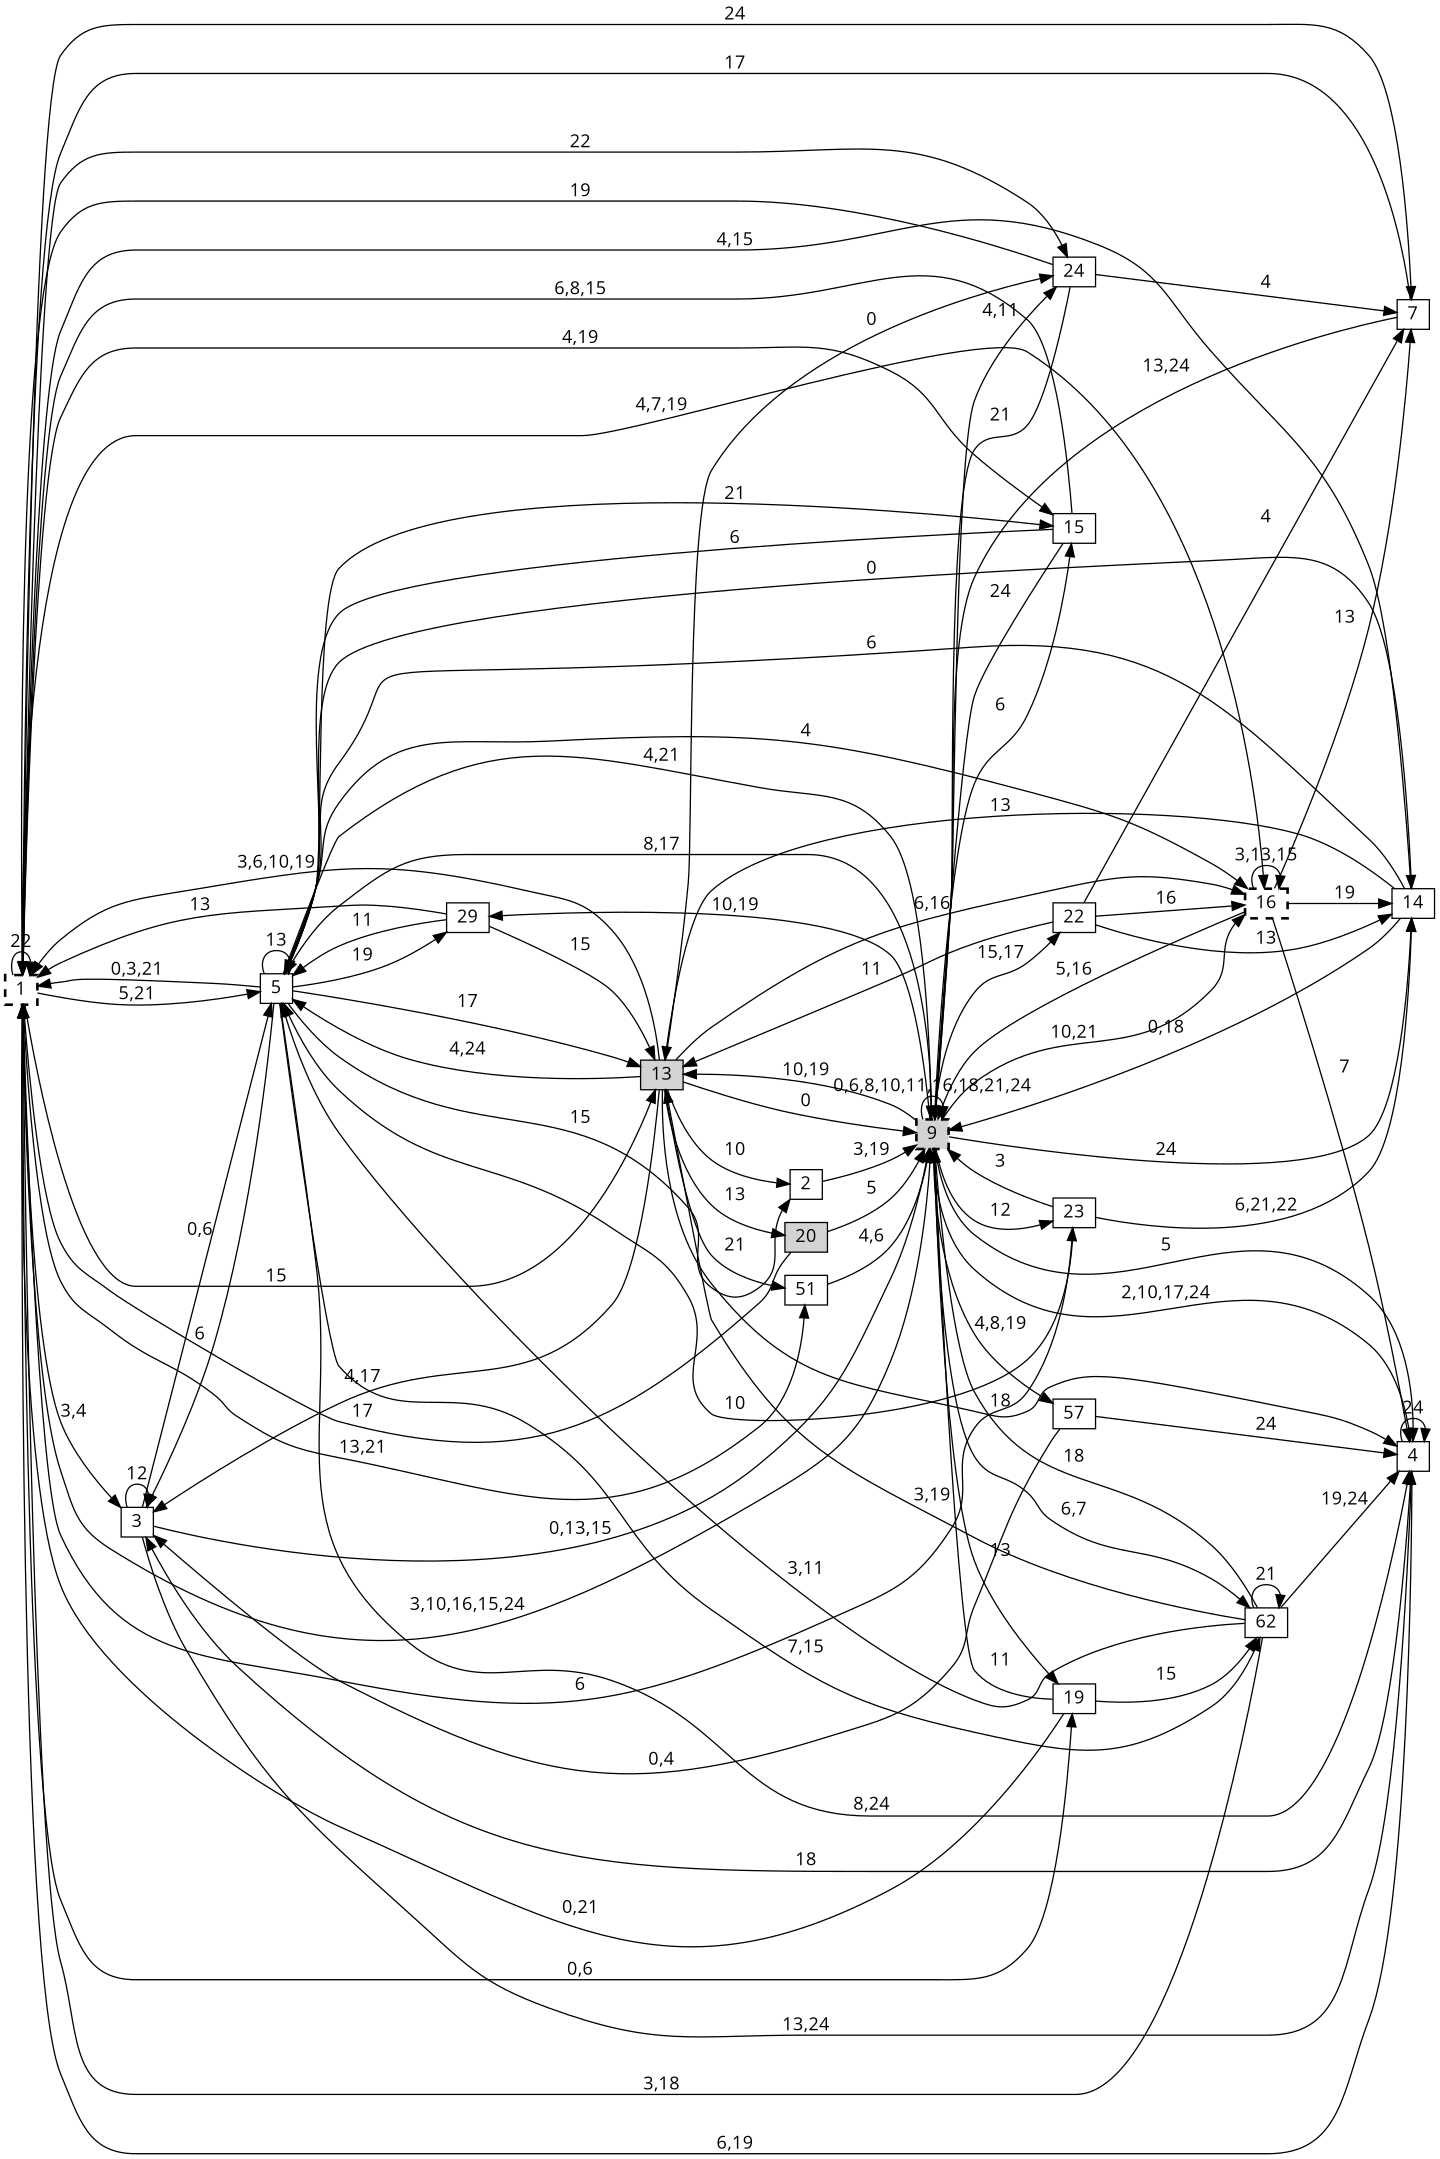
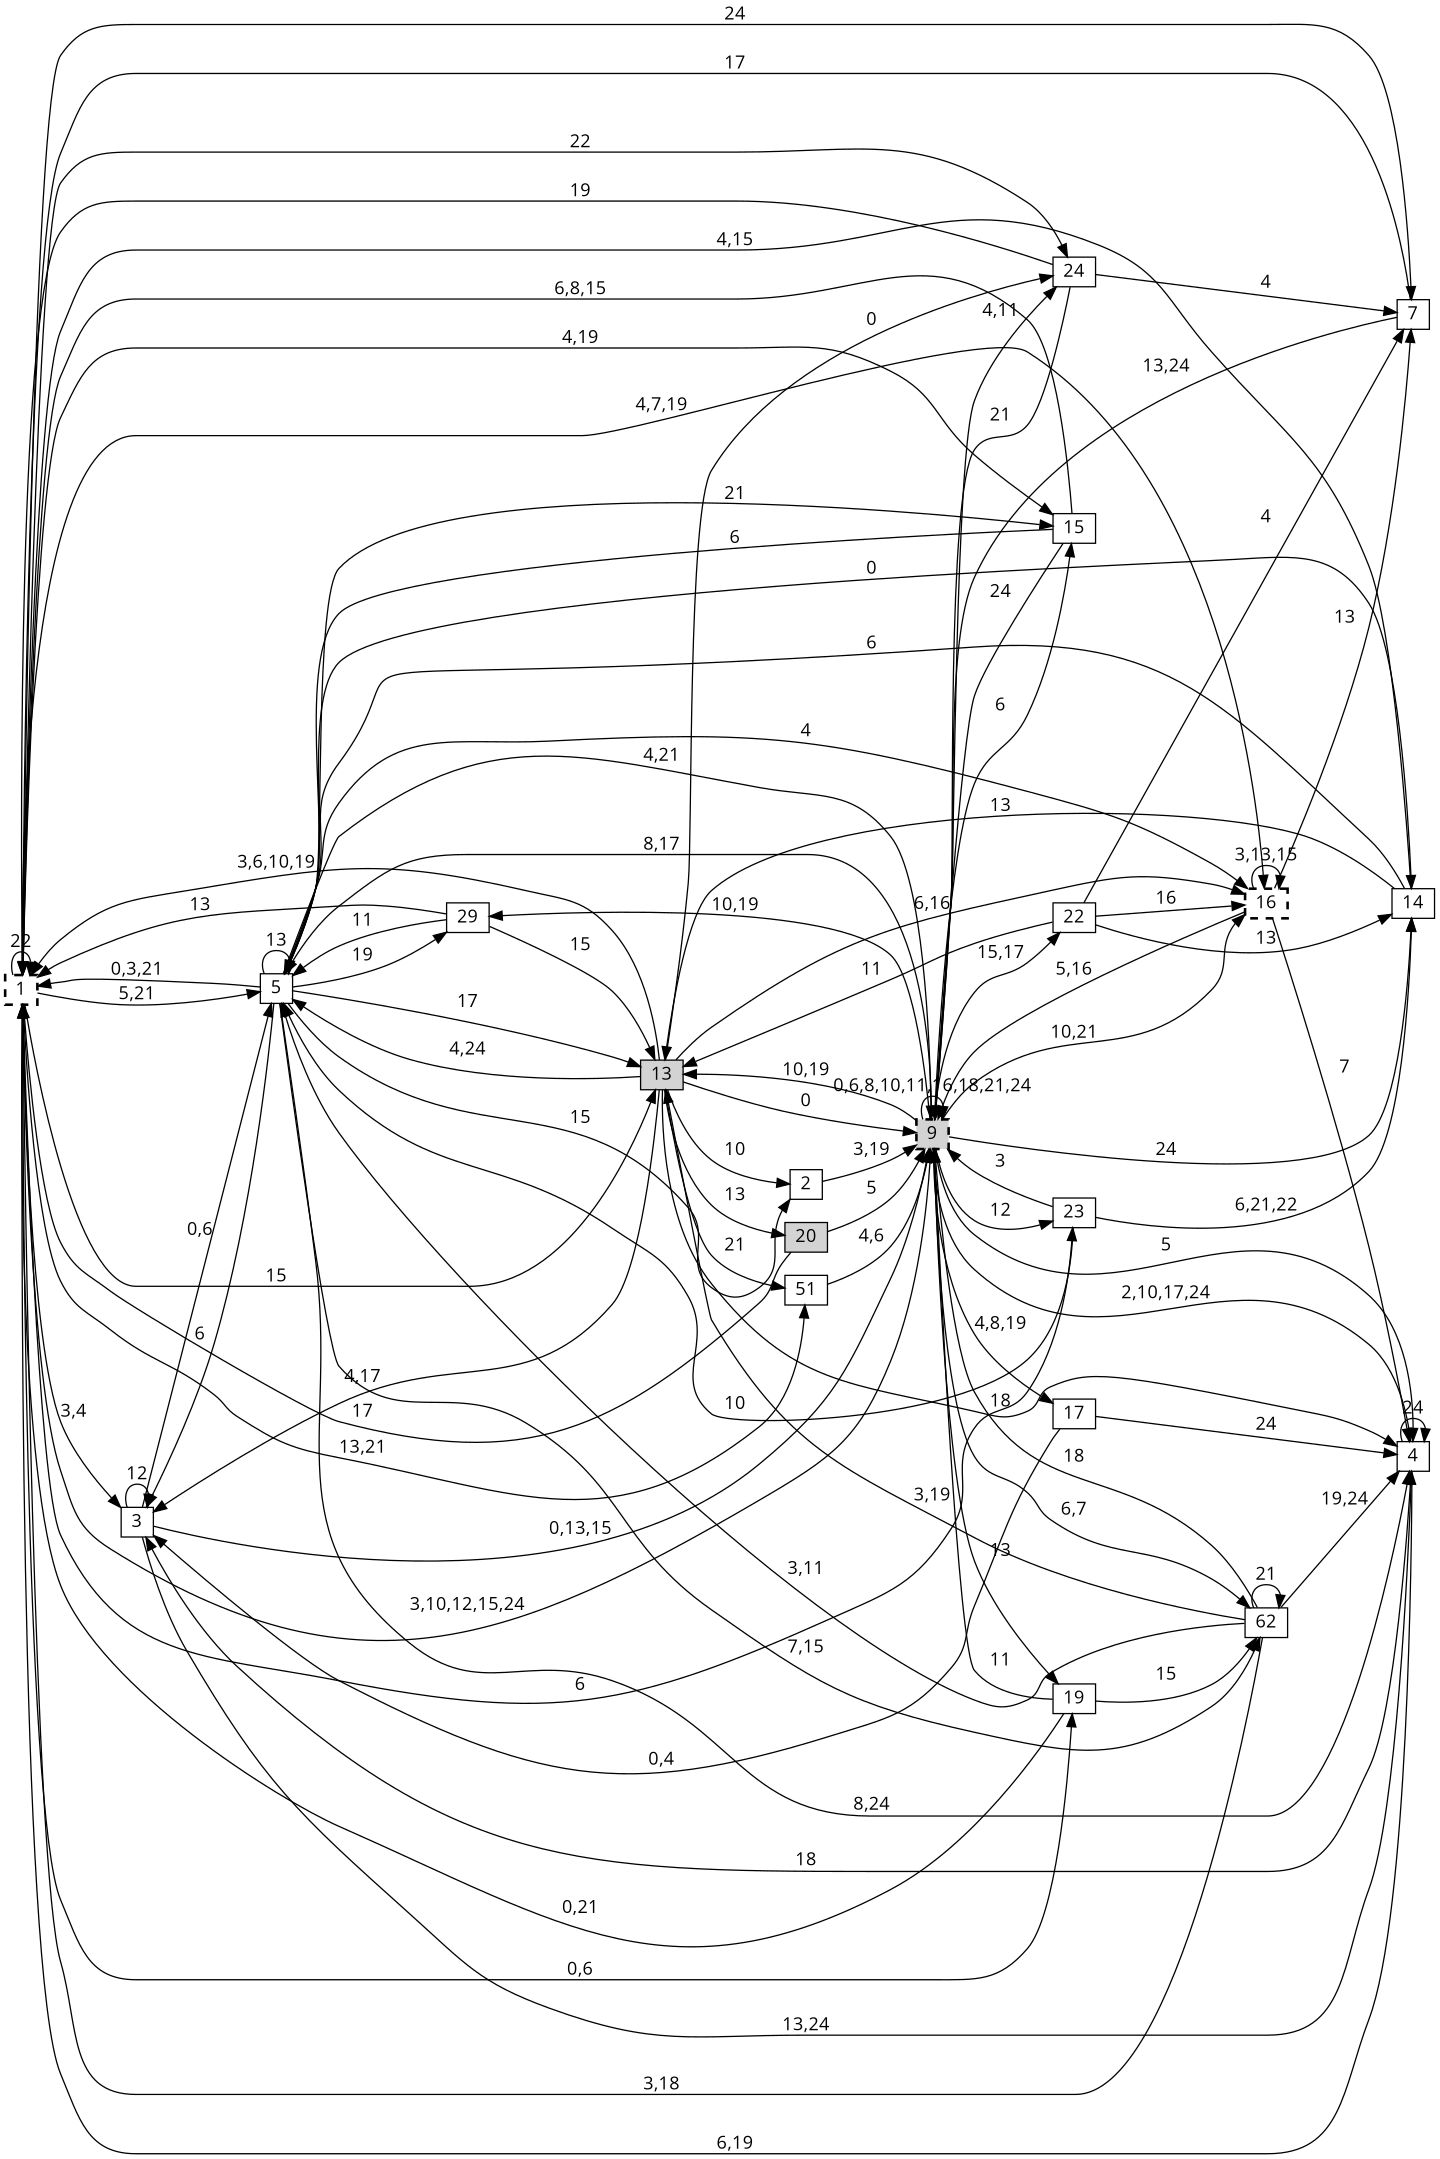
edge "16" -> "14": removed, label "19"
edge "14" -> "9": removed, label "0,18"
node "57": label "57" -> "17"
edge "1" -> "9": label "3,10,16,15,24" -> "3,10,12,15,24"
